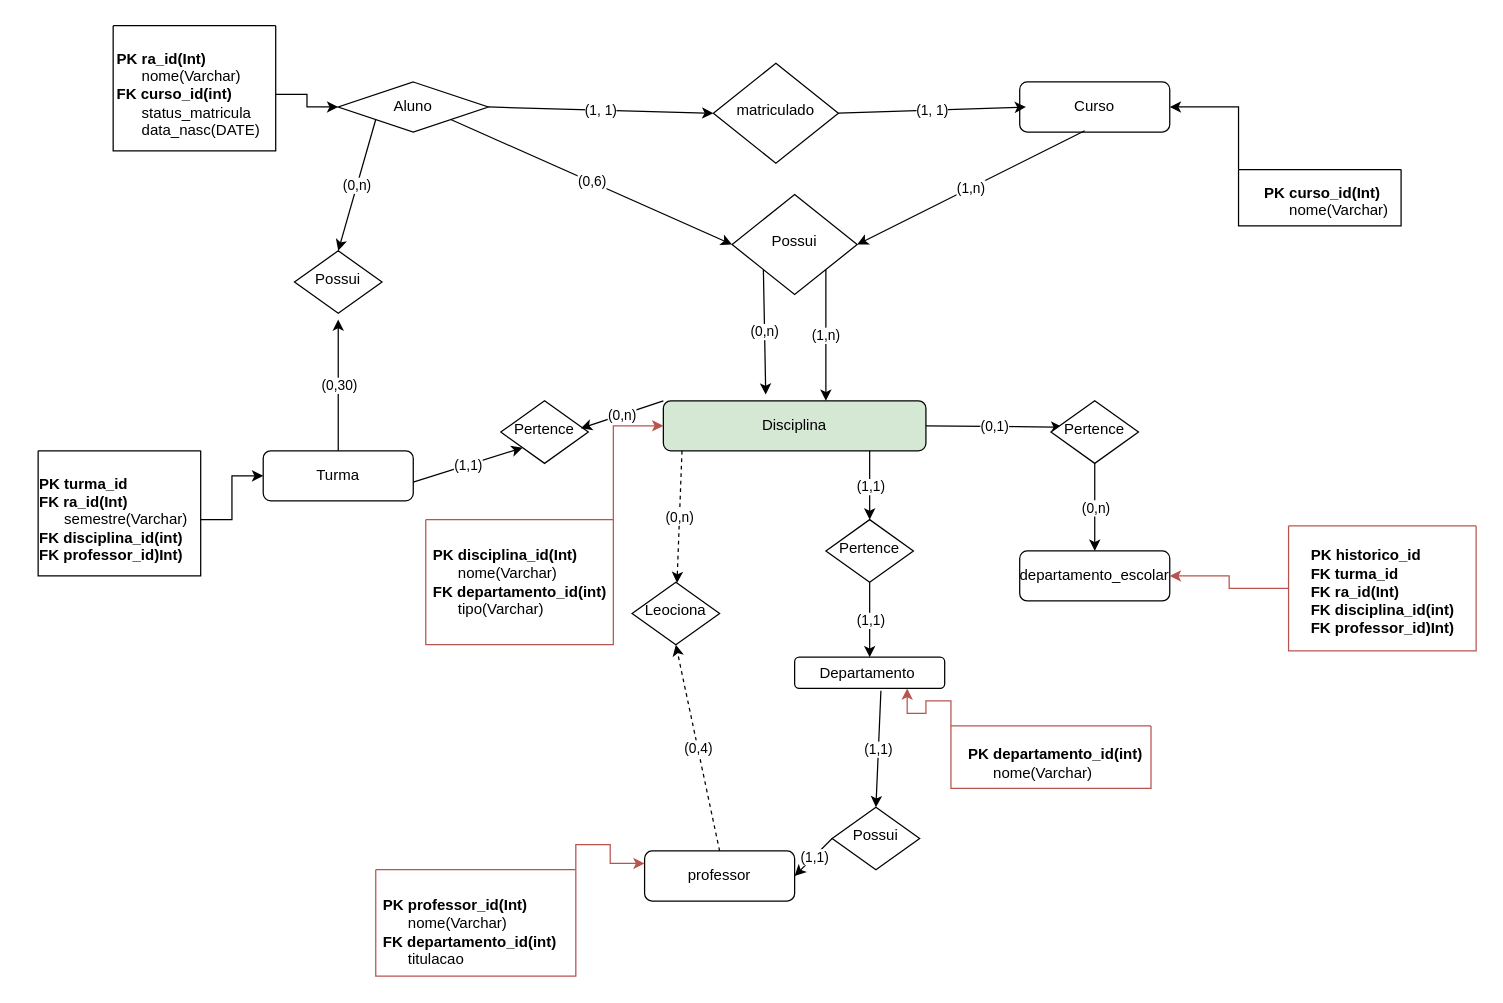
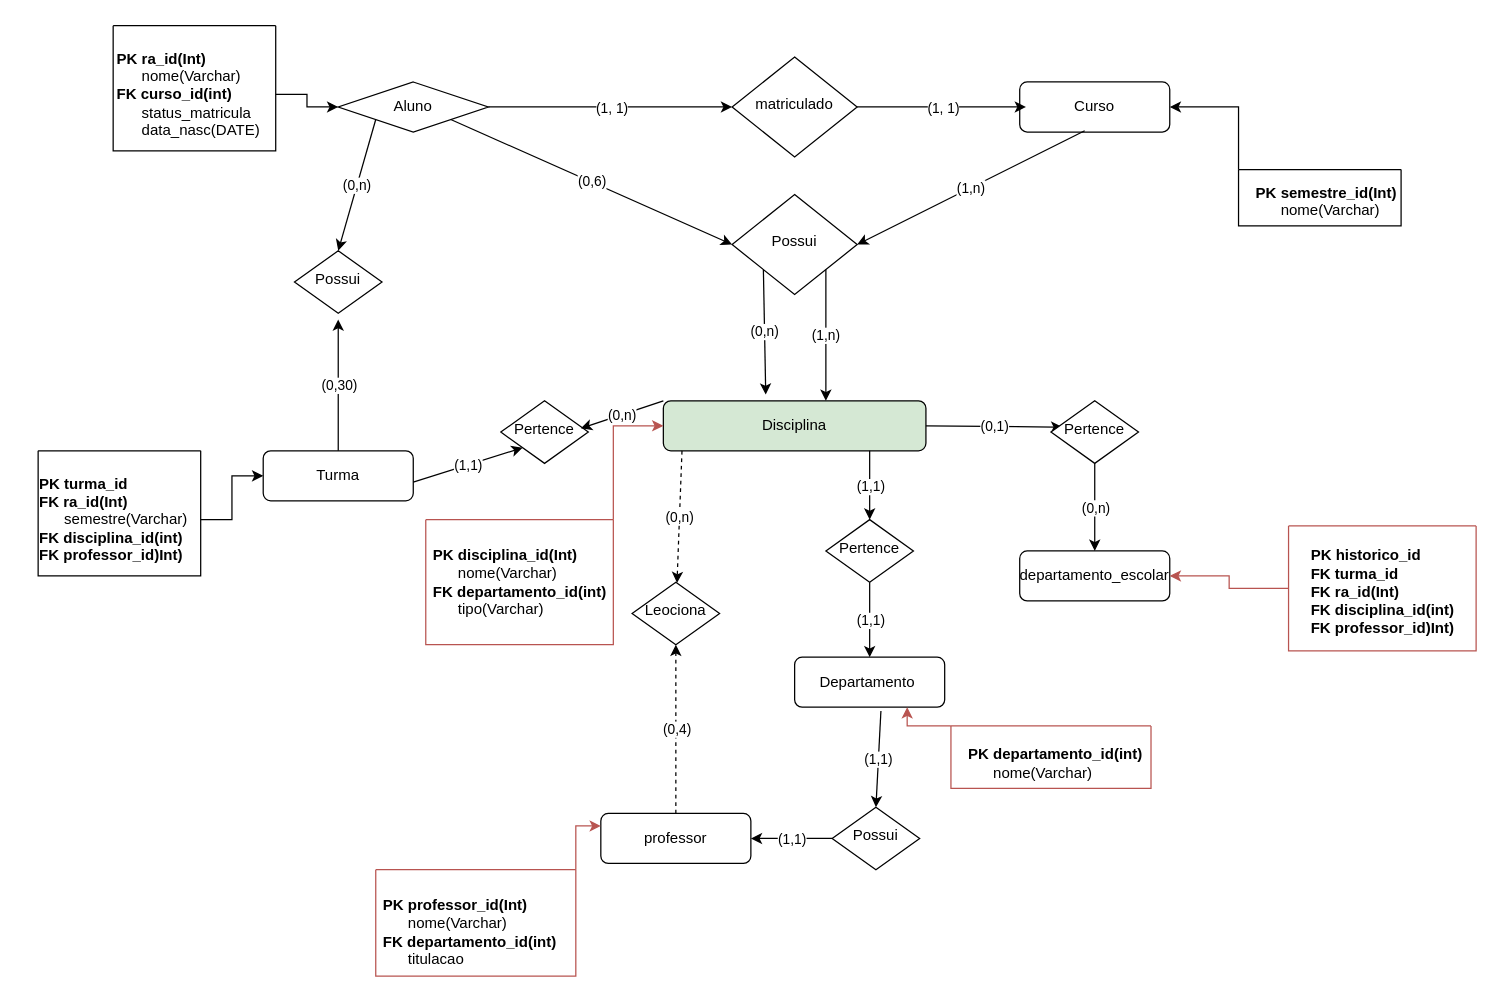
node "matriculado": moved (776, 113) -> (794, 107)
node "PK curso_id(Int) nome(Varchar)": label "PK curso_id(Int) nome(Varchar)" -> "PK semestre_id(Int) nome(Varchar)"
node "Departamento": size 150x31 -> 150x50
node "professor": moved (719, 876) -> (676, 838)
